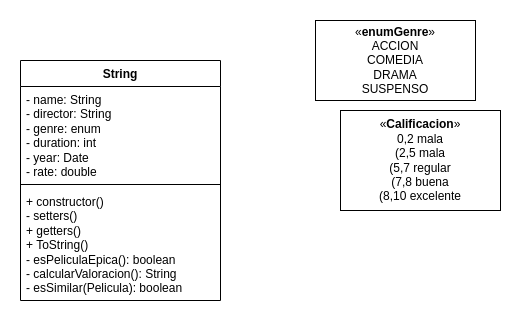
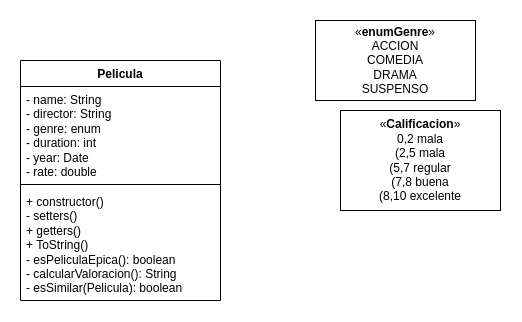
node "String": label "String" -> "Pelicula"
